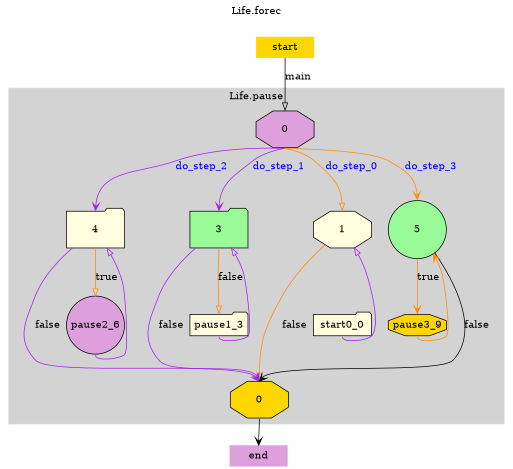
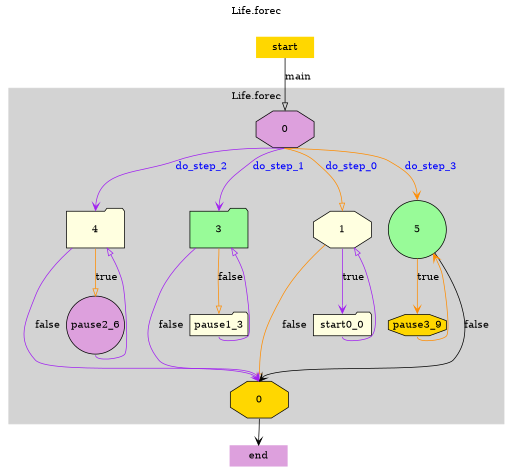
cluster "Life.pause": label "Life.pause" -> "Life.forec"
edge "1" -> "start0_0": added, label "true"
